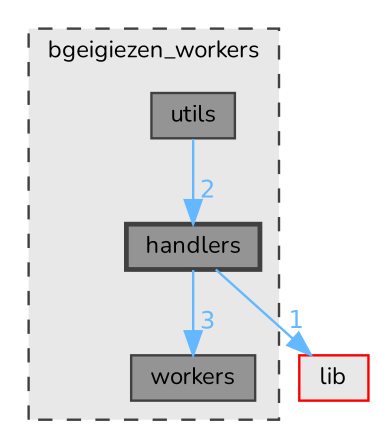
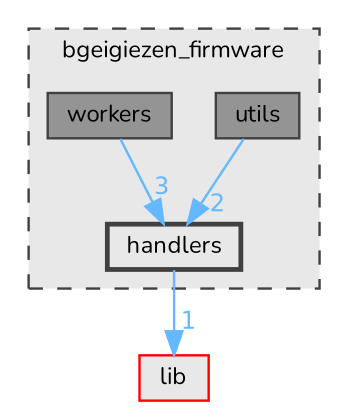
cluster "bgeigiezen_workers": label "bgeigiezen_workers" -> "bgeigiezen_firmware"
node "handlers": fillcolor #949494 -> #e8e8e8
edge "handlers" -> "workers": reversed
